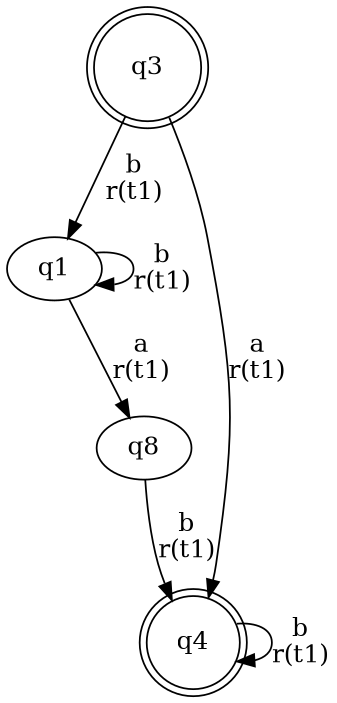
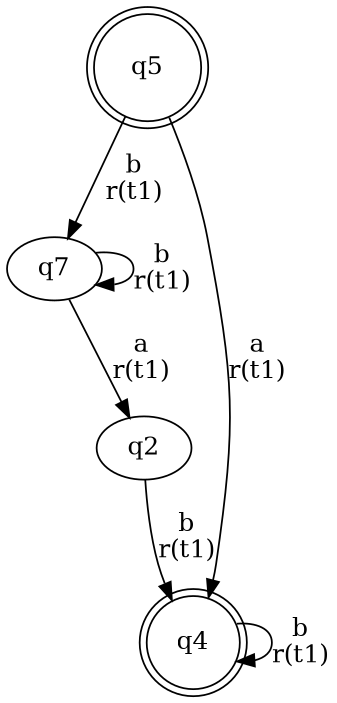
node "q3": label "q3" -> "q5"
node "q1": label "q1" -> "q7"
node "q8": label "q8" -> "q2"
